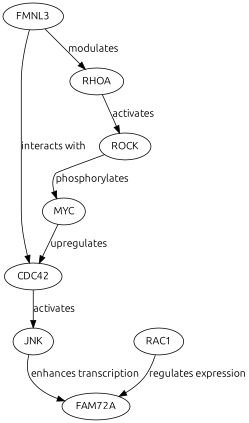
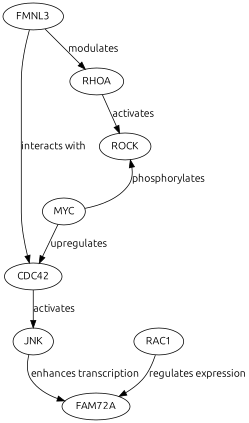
edge "ROCK" -> "MYC": reversed
